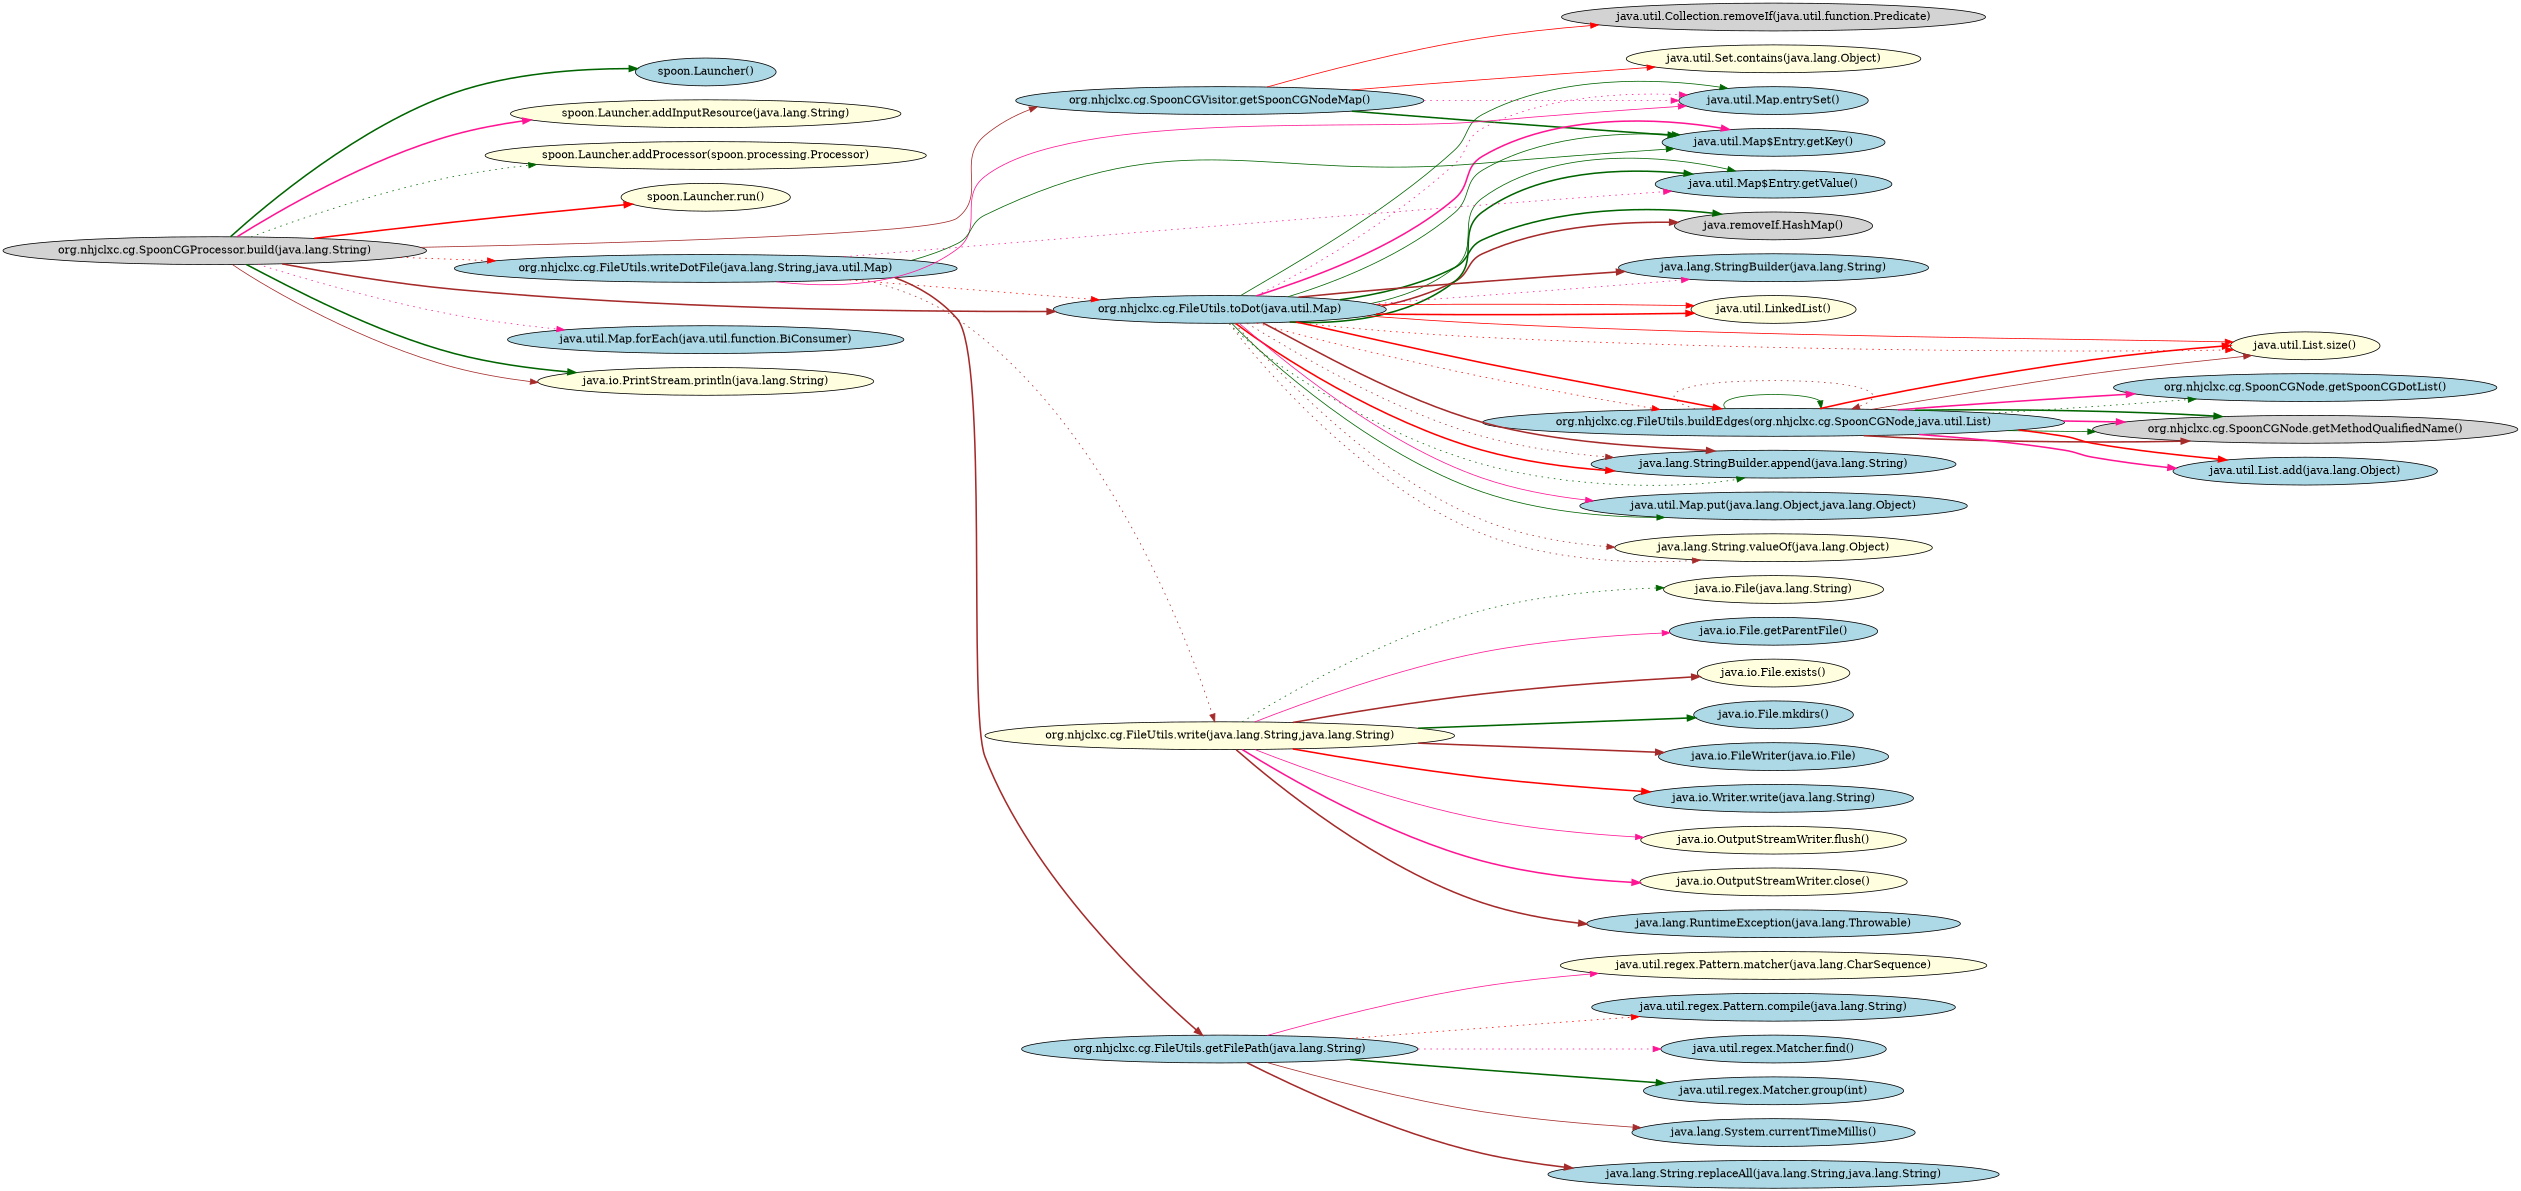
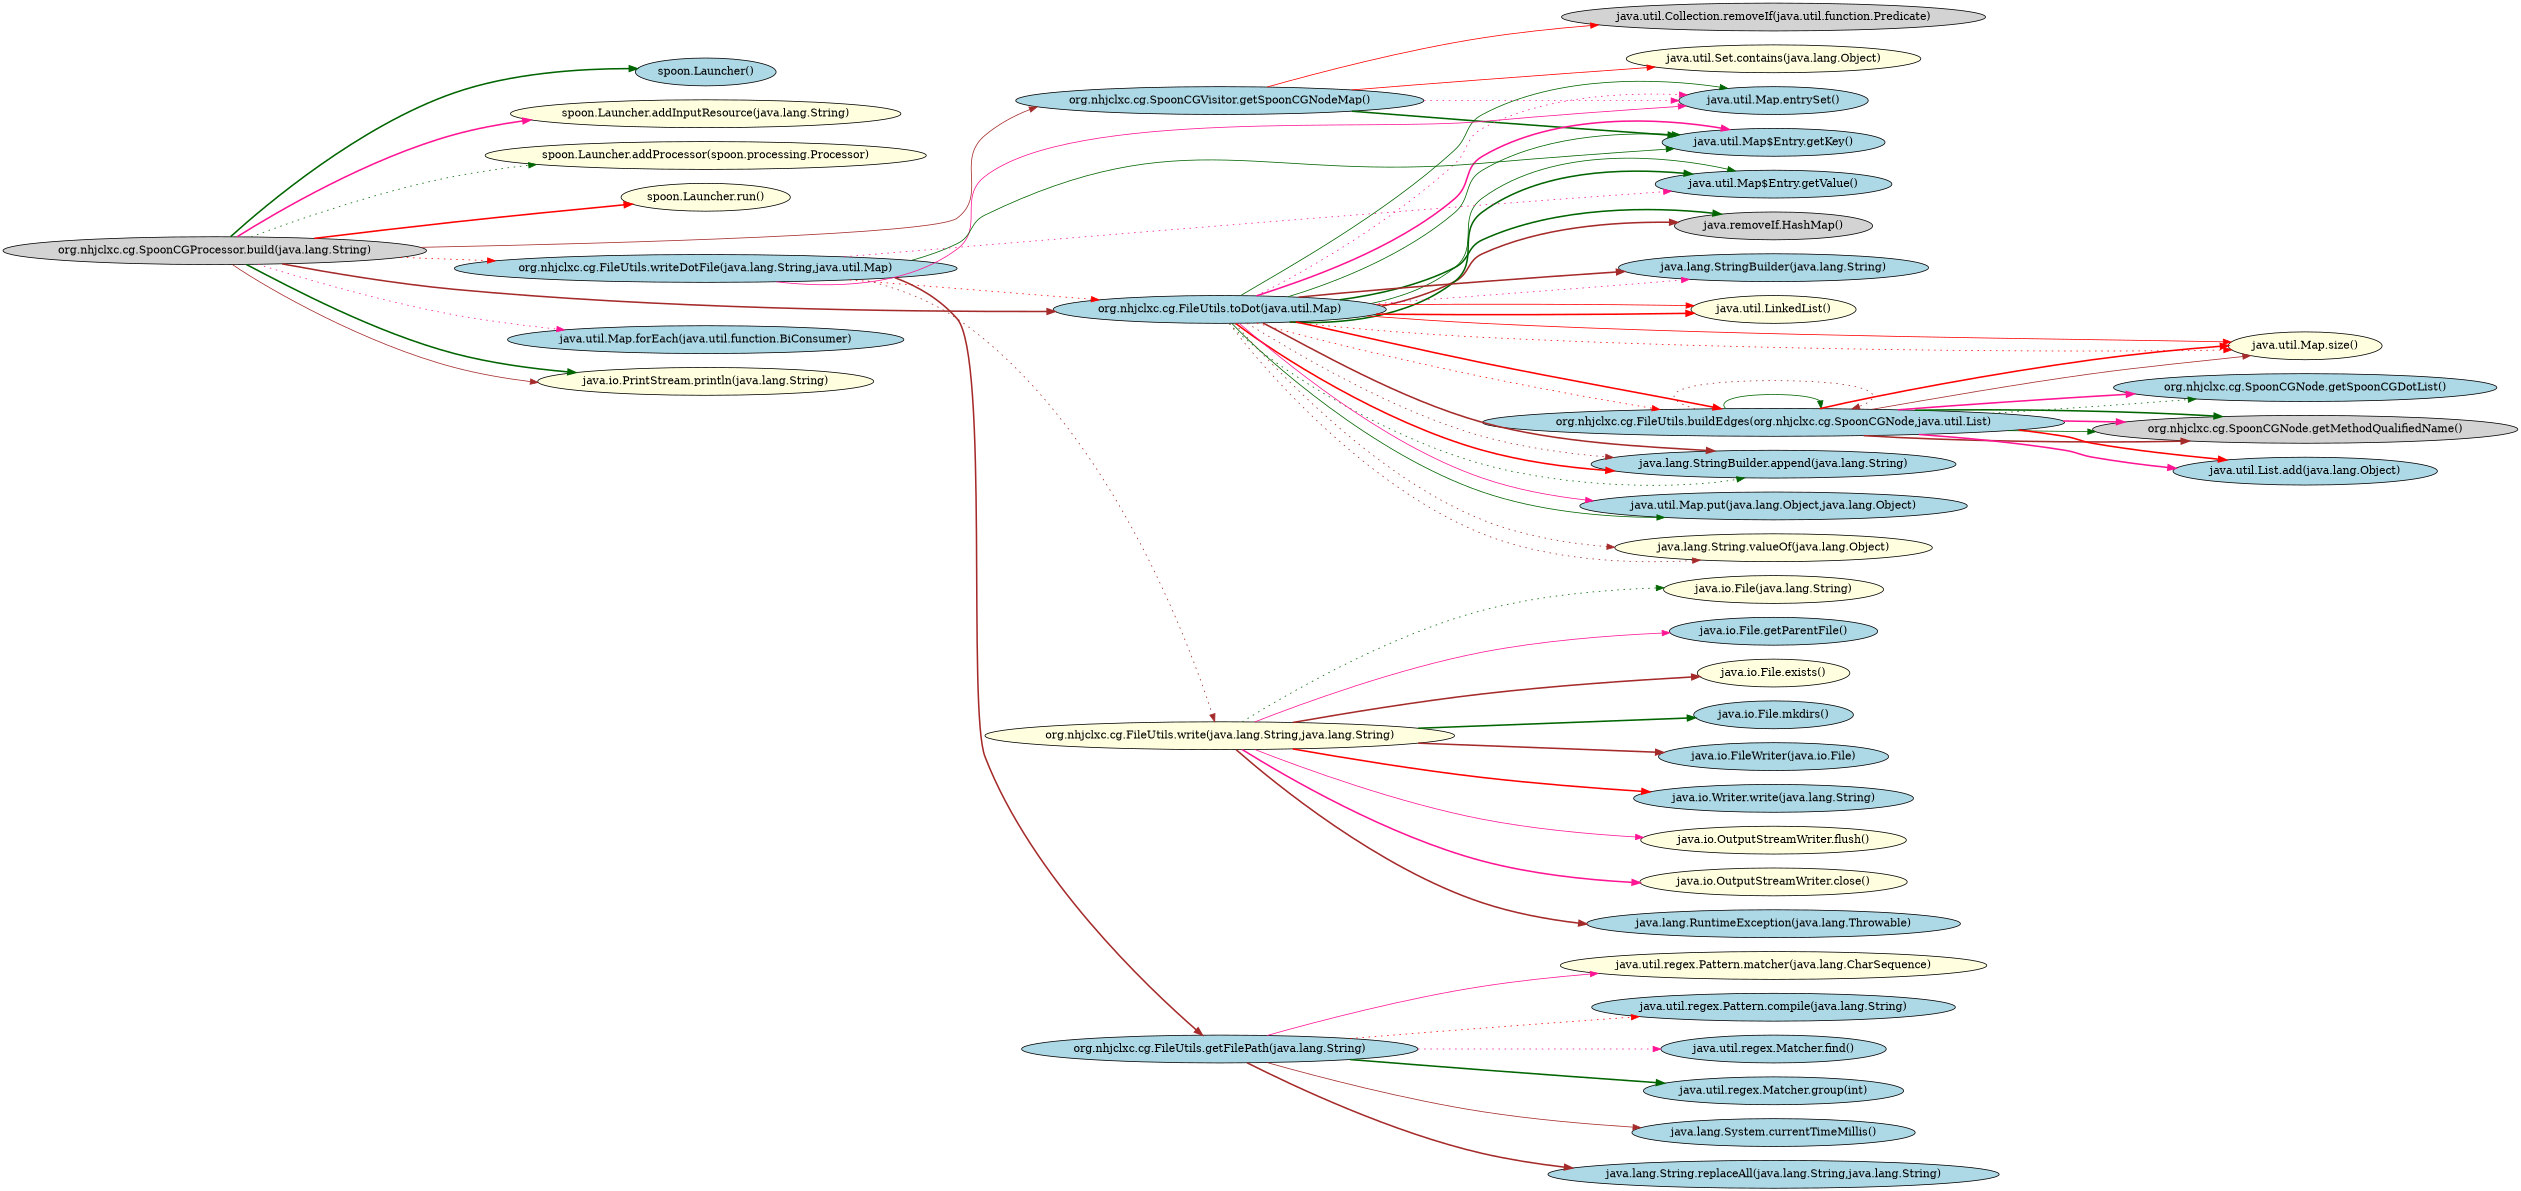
node "java.util.List.size()": label "java.util.List.size()" -> "java.util.Map.size()"
